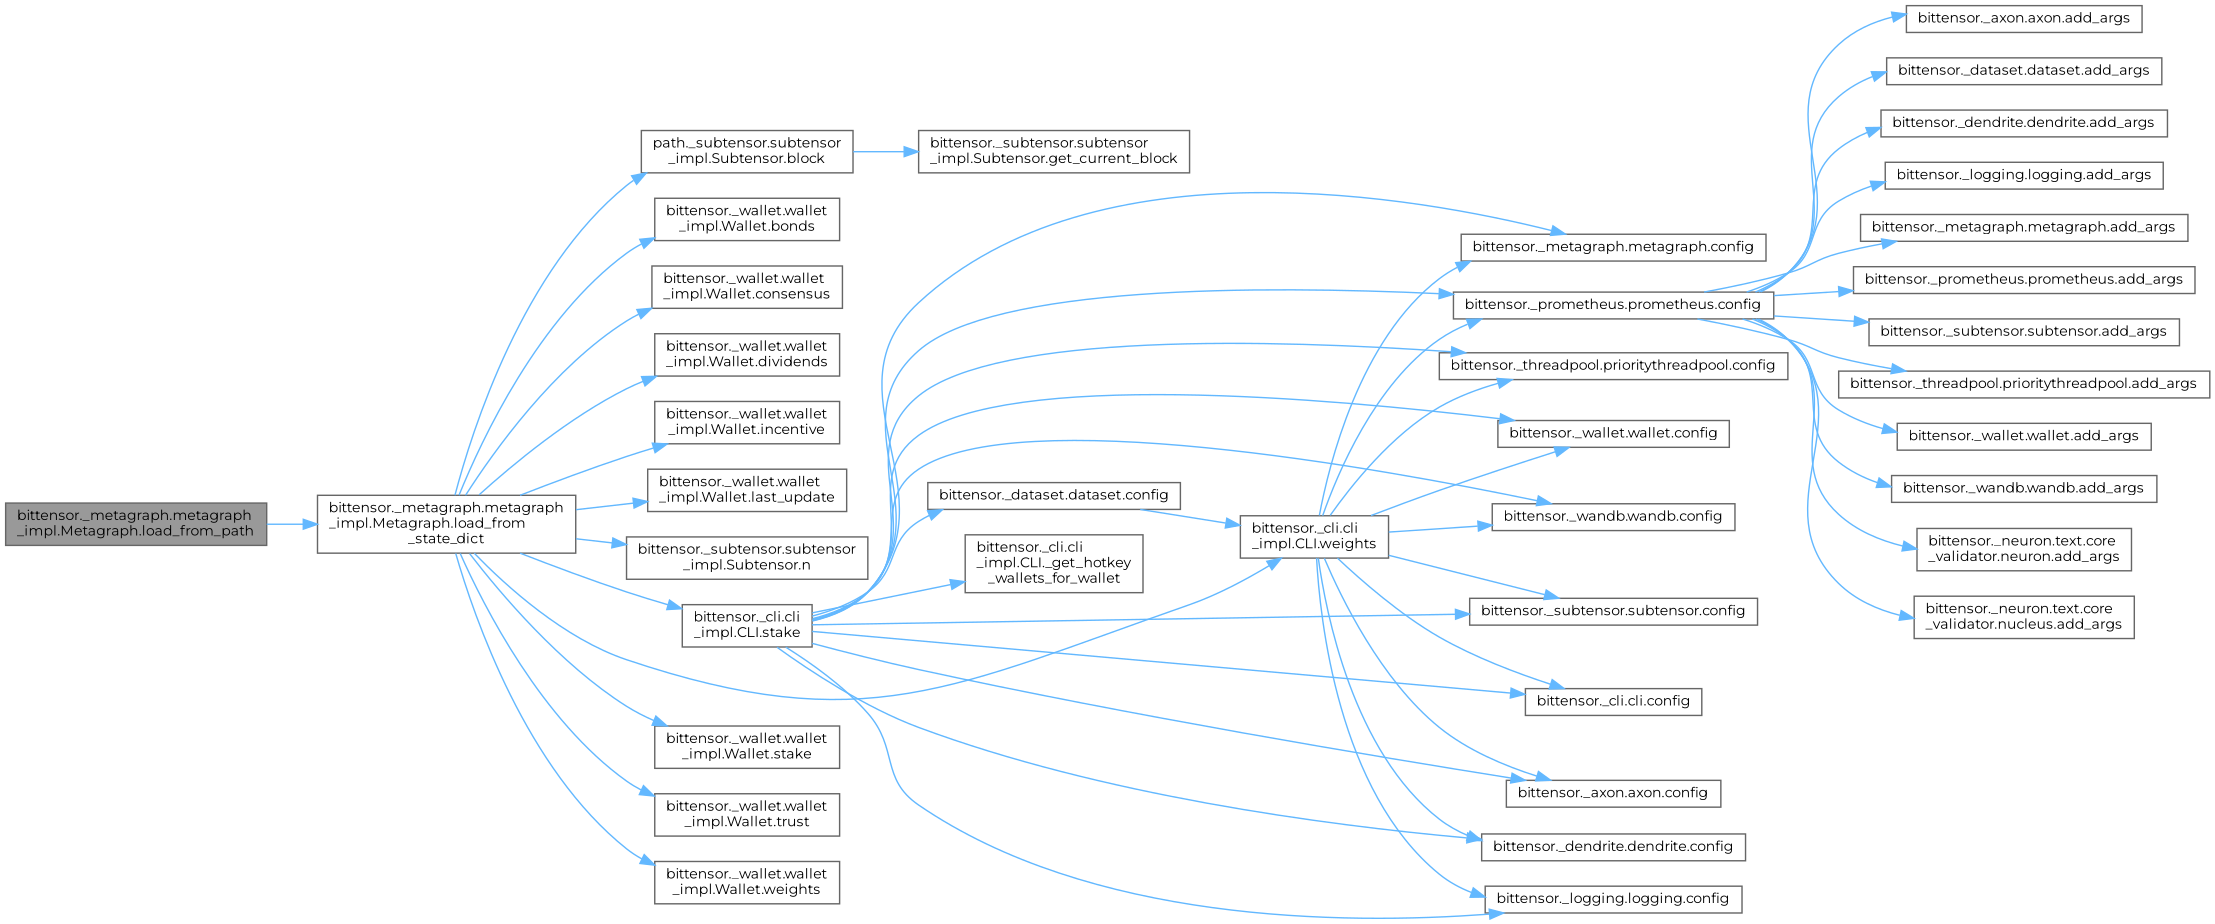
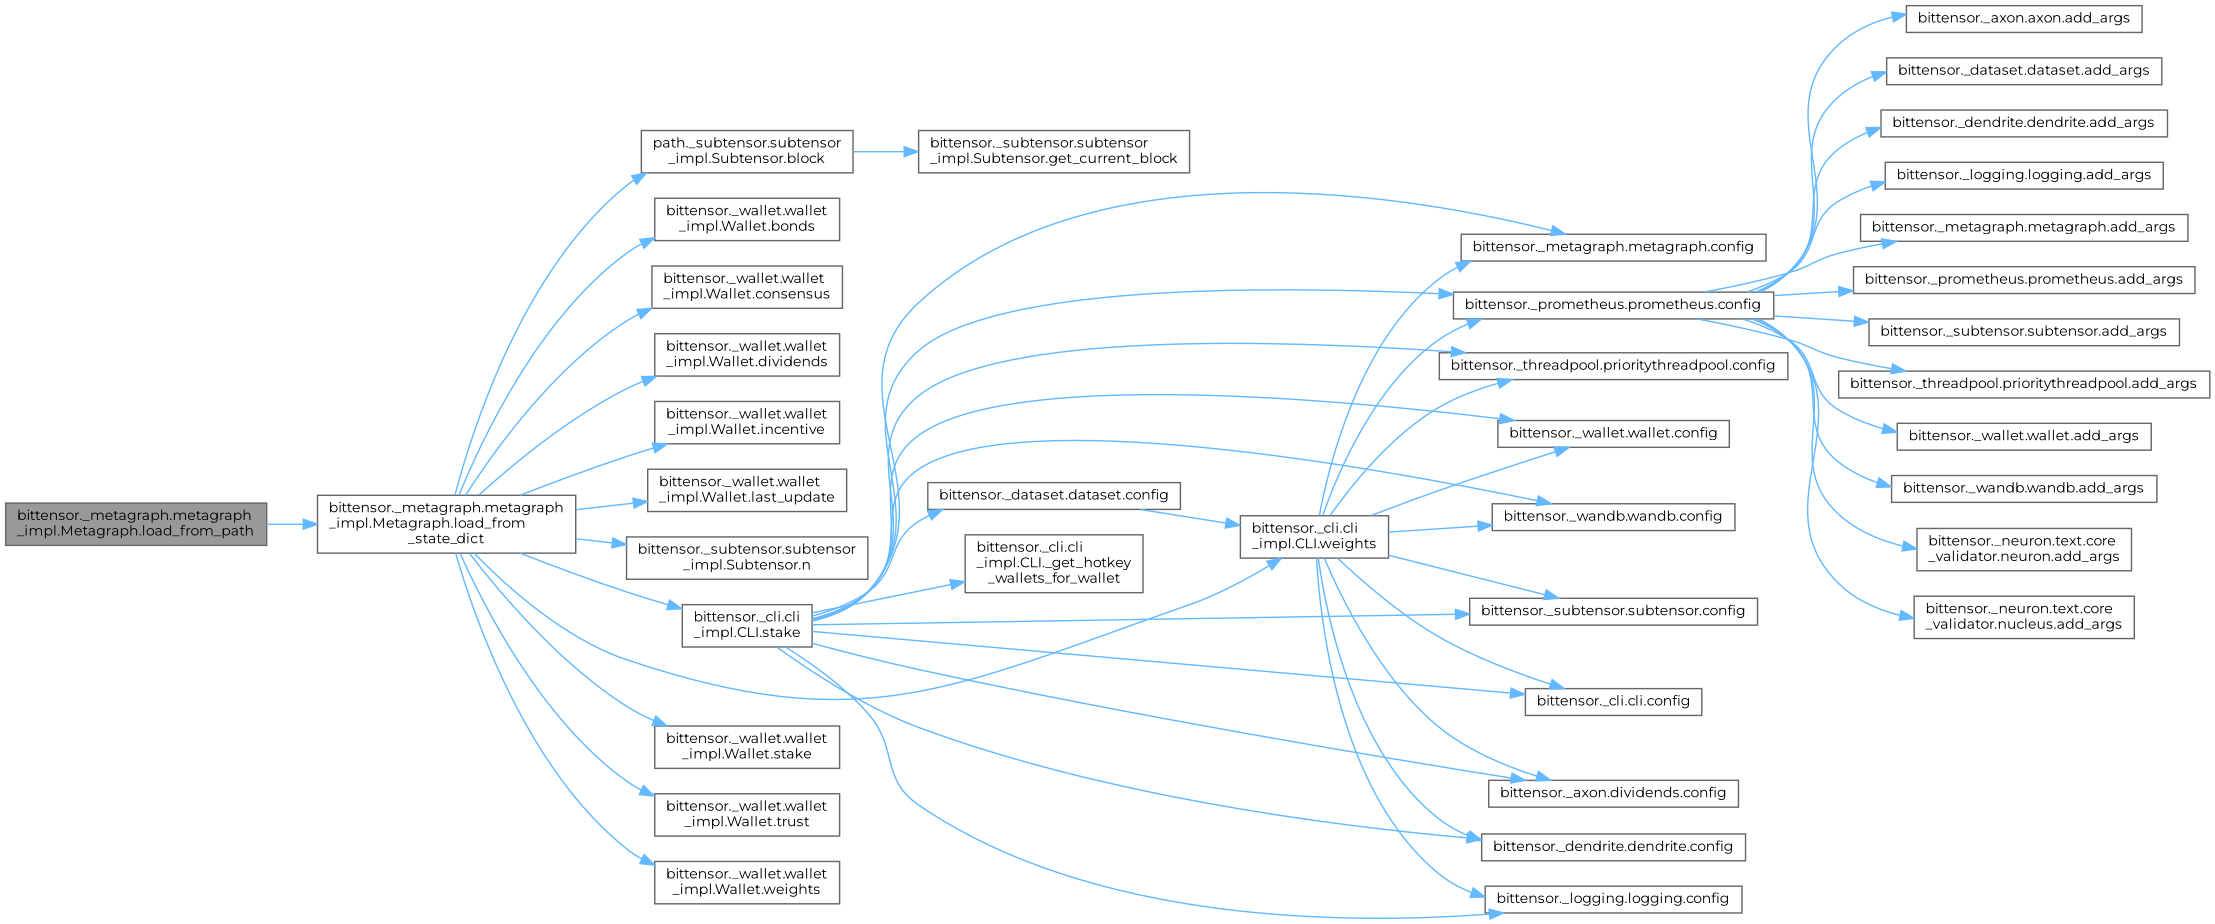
node "bittensor._axon.axon.config": label "bittensor._axon.axon.config" -> "bittensor._axon.dividends.config"
